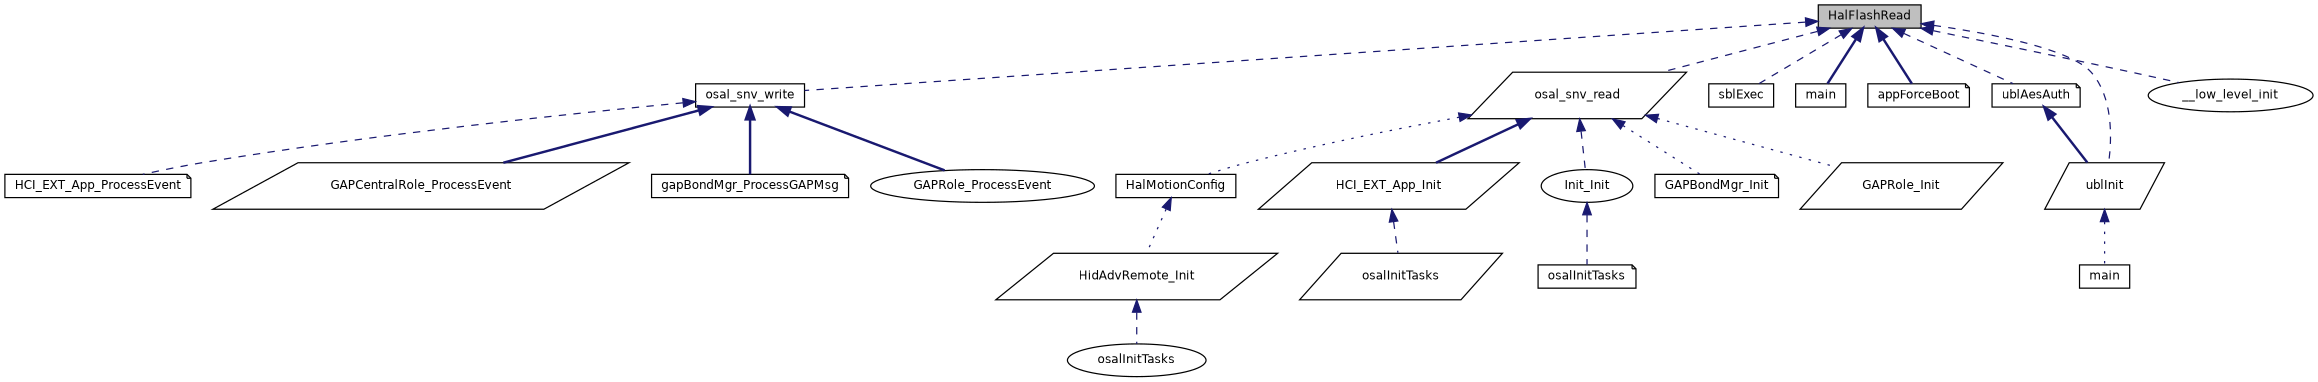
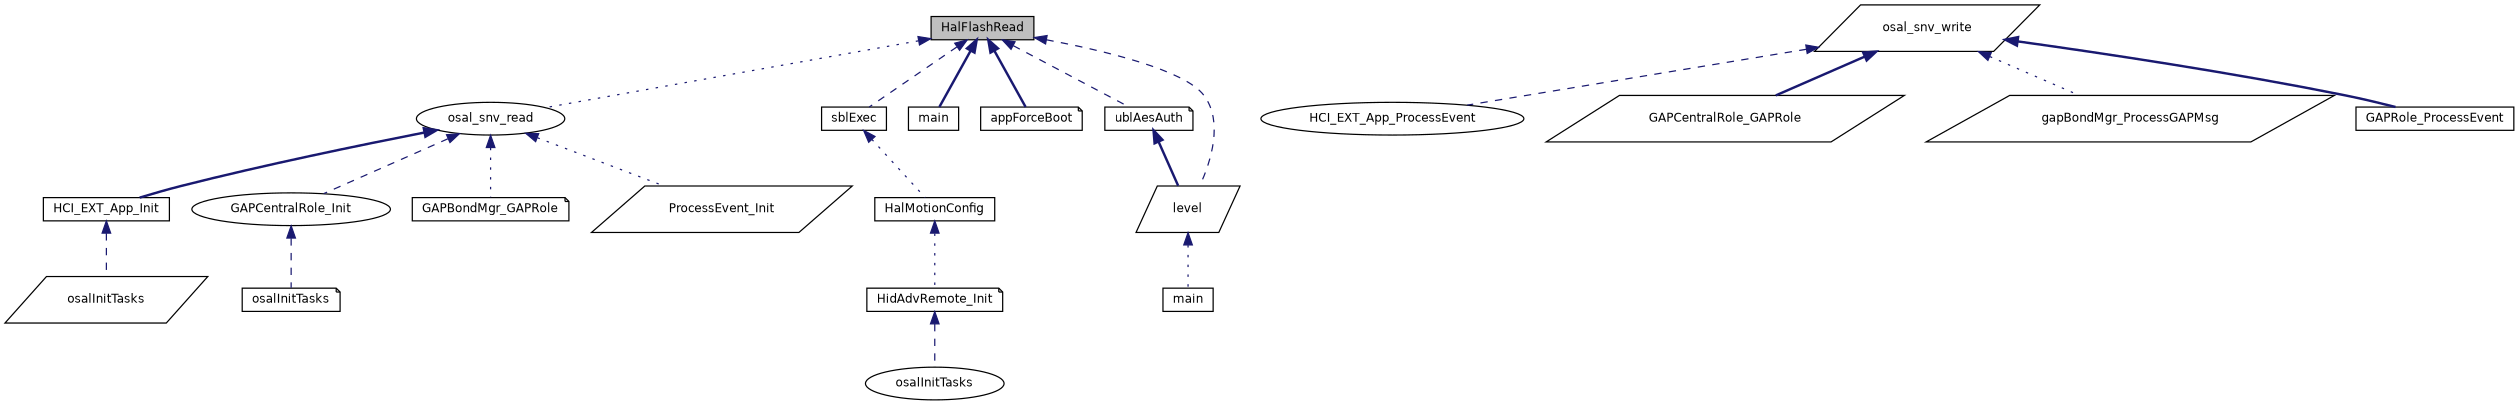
edge "osal_snv_read" -> "HalFlashRead": style dashed -> dotted
edge "osal_snv_write" -> "HalFlashRead": removed
node "osal_snv_write": shape box -> parallelogram
node "osal_snv_read": shape parallelogram -> ellipse
node "__low_level_init": removed
edge "HalMotionConfig" -> "osal_snv_read": now "HalMotionConfig" -> "sblExec"
edge "gapBondMgr_ProcessGAPMsg" -> "osal_snv_write": style bold -> dotted
node "HCI_EXT_App_ProcessEvent": shape note -> ellipse
node "GAPCentralRole_ProcessEvent": label "GAPCentralRole_ProcessEvent" -> "GAPCentralRole_GAPRole"
node "gapBondMgr_ProcessGAPMsg": shape note -> parallelogram
node "GAPRole_ProcessEvent": shape ellipse -> box
node "HCI_EXT_App_Init": shape parallelogram -> box
node "Init_Init": label "Init_Init" -> "GAPCentralRole_Init"
node "GAPBondMgr_Init": label "GAPBondMgr_Init" -> "GAPBondMgr_GAPRole"
node "GAPRole_Init": label "GAPRole_Init" -> "ProcessEvent_Init"
node "ublInit": label "ublInit" -> "level"
node "HidAdvRemote_Init": shape parallelogram -> note
